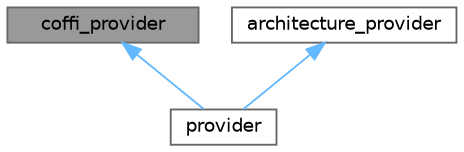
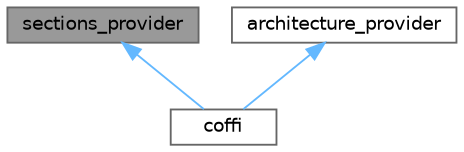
node "coffi_provider": label "coffi_provider" -> "sections_provider"
node "provider": label "provider" -> "coffi"
